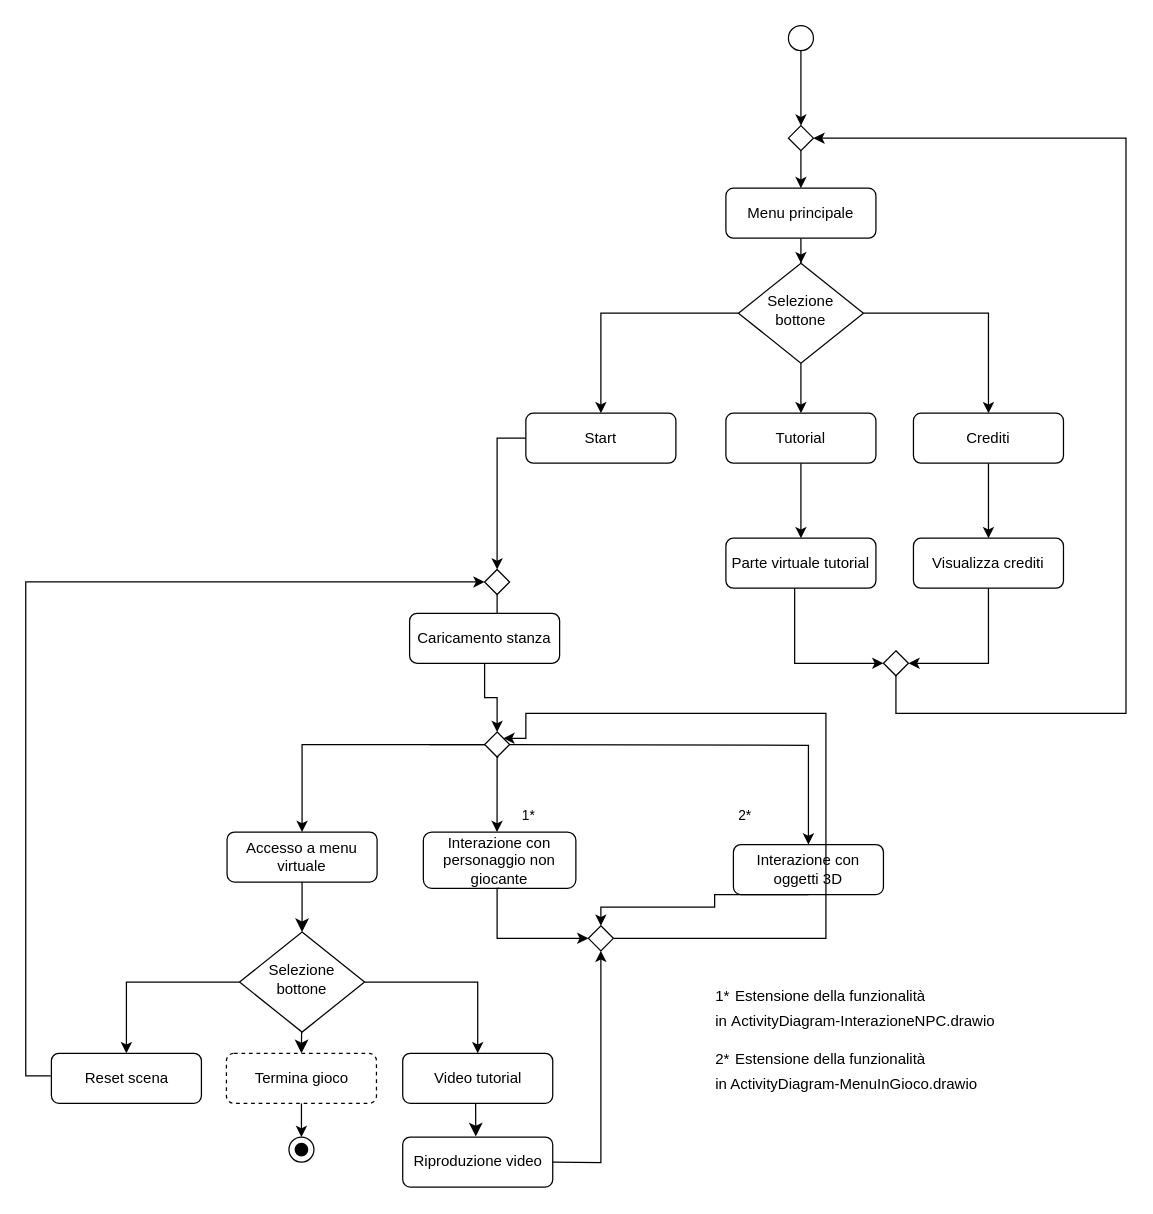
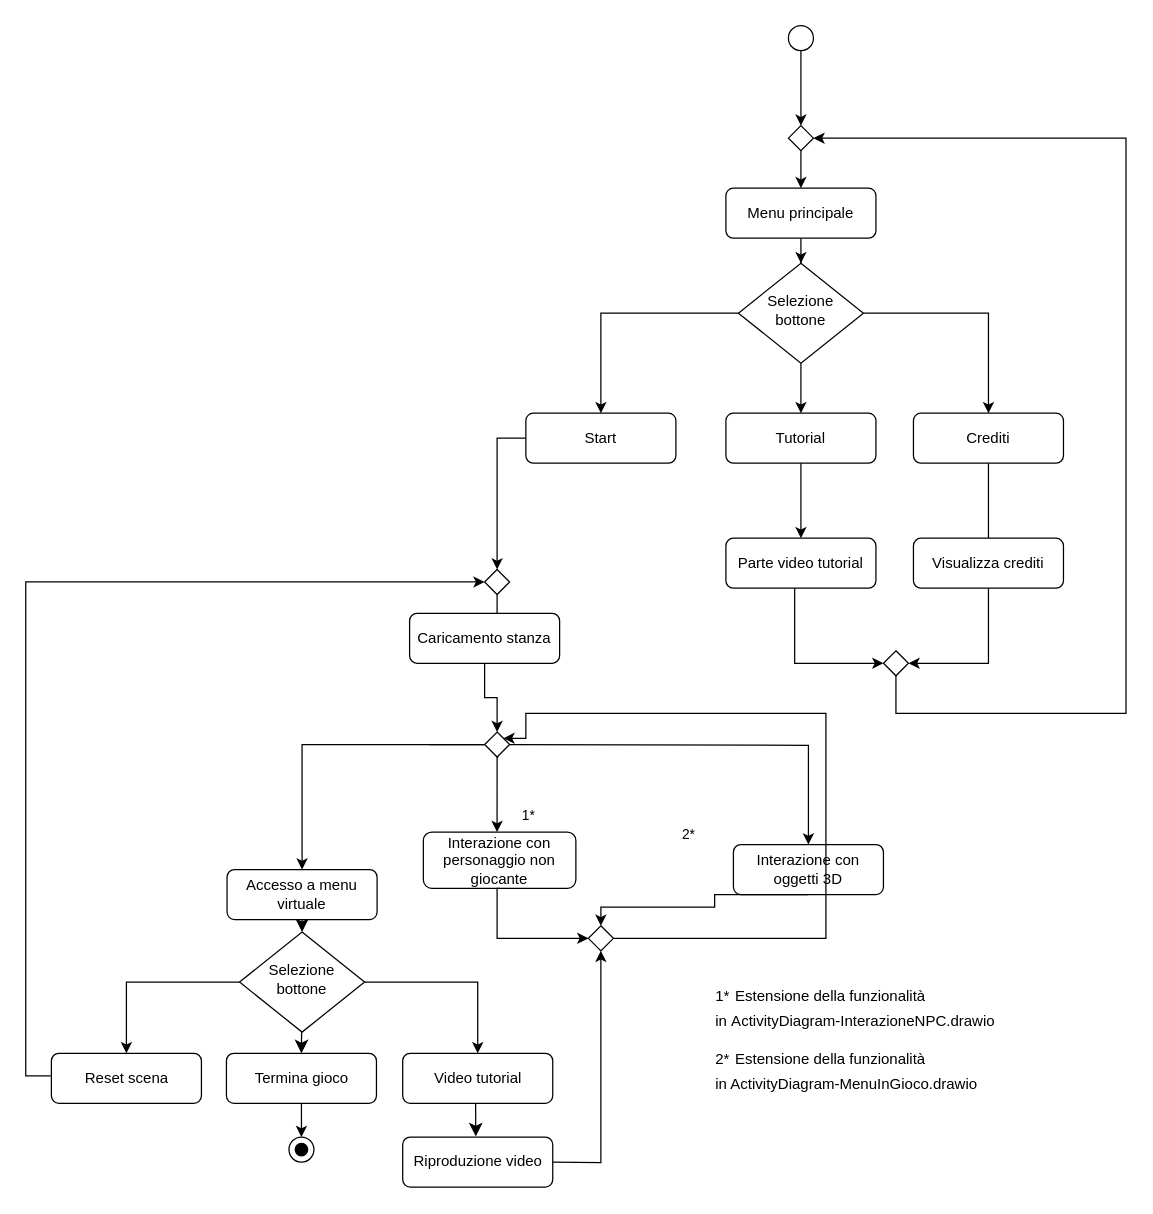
edge "Crediti" -> "Visualizza crediti": arrowhead classic -> none
node "Parte virtuale tutorial": label "Parte virtuale tutorial" -> "Parte video tutorial"
node "2*": moved (744, 813) -> (688, 832)
node "Accesso a menu virtuale": moved (302, 857) -> (302, 894)
node "Termina gioco": style dashed -> solid
